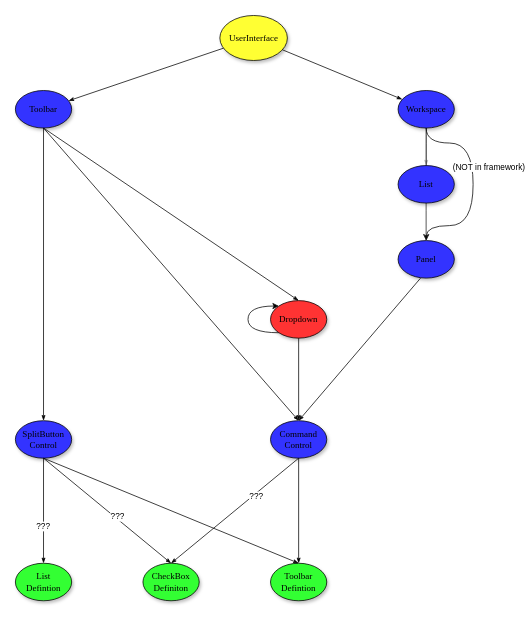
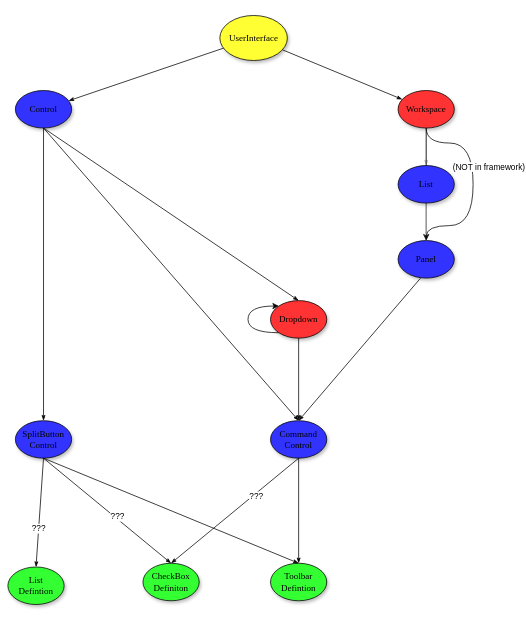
node "Toolbar": label "Toolbar" -> "Control"
node "Workspace": fillcolor #3333ff -> #ff3333
node "List Defintion": moved (44, 582) -> (36, 585)
